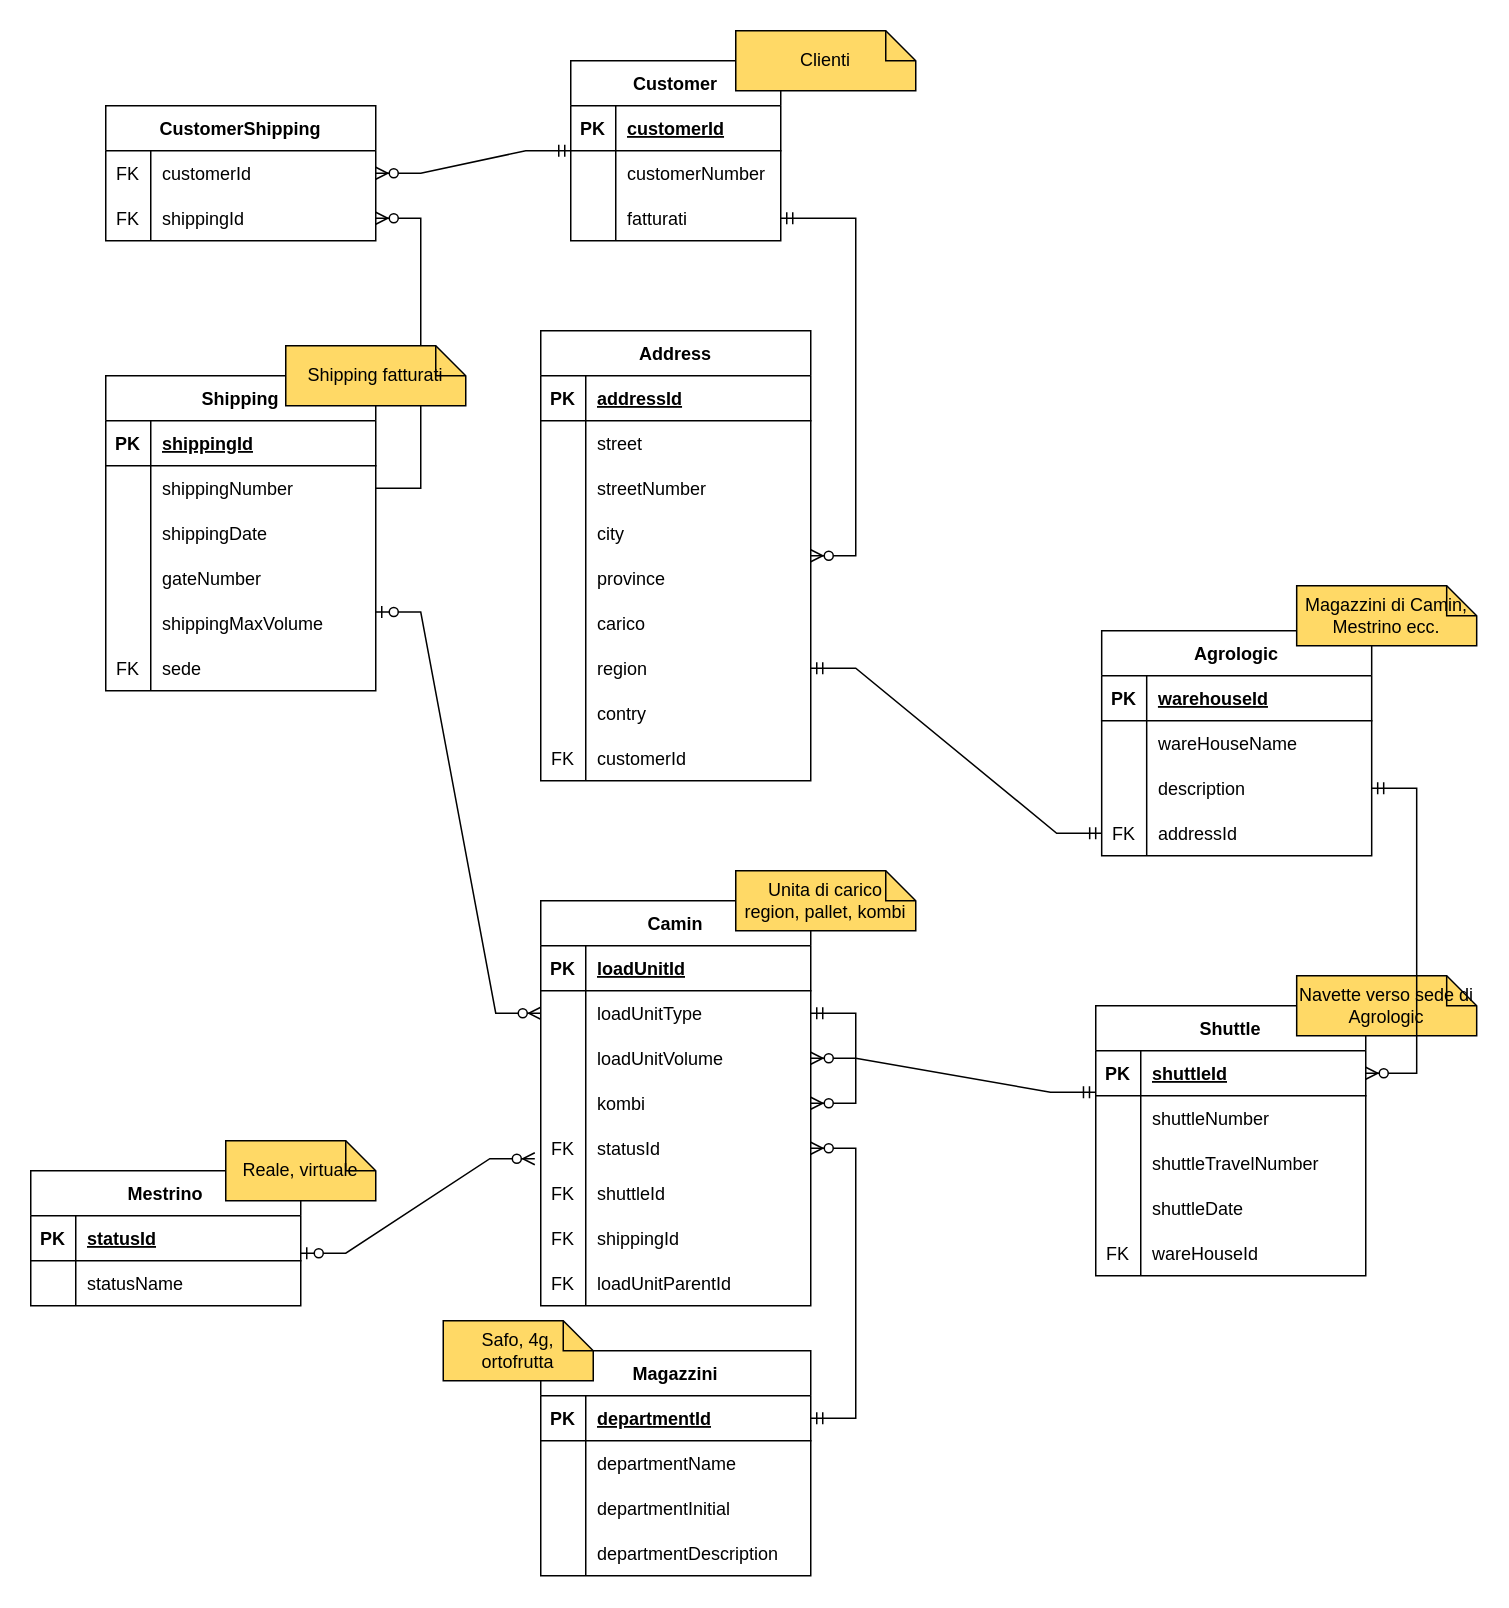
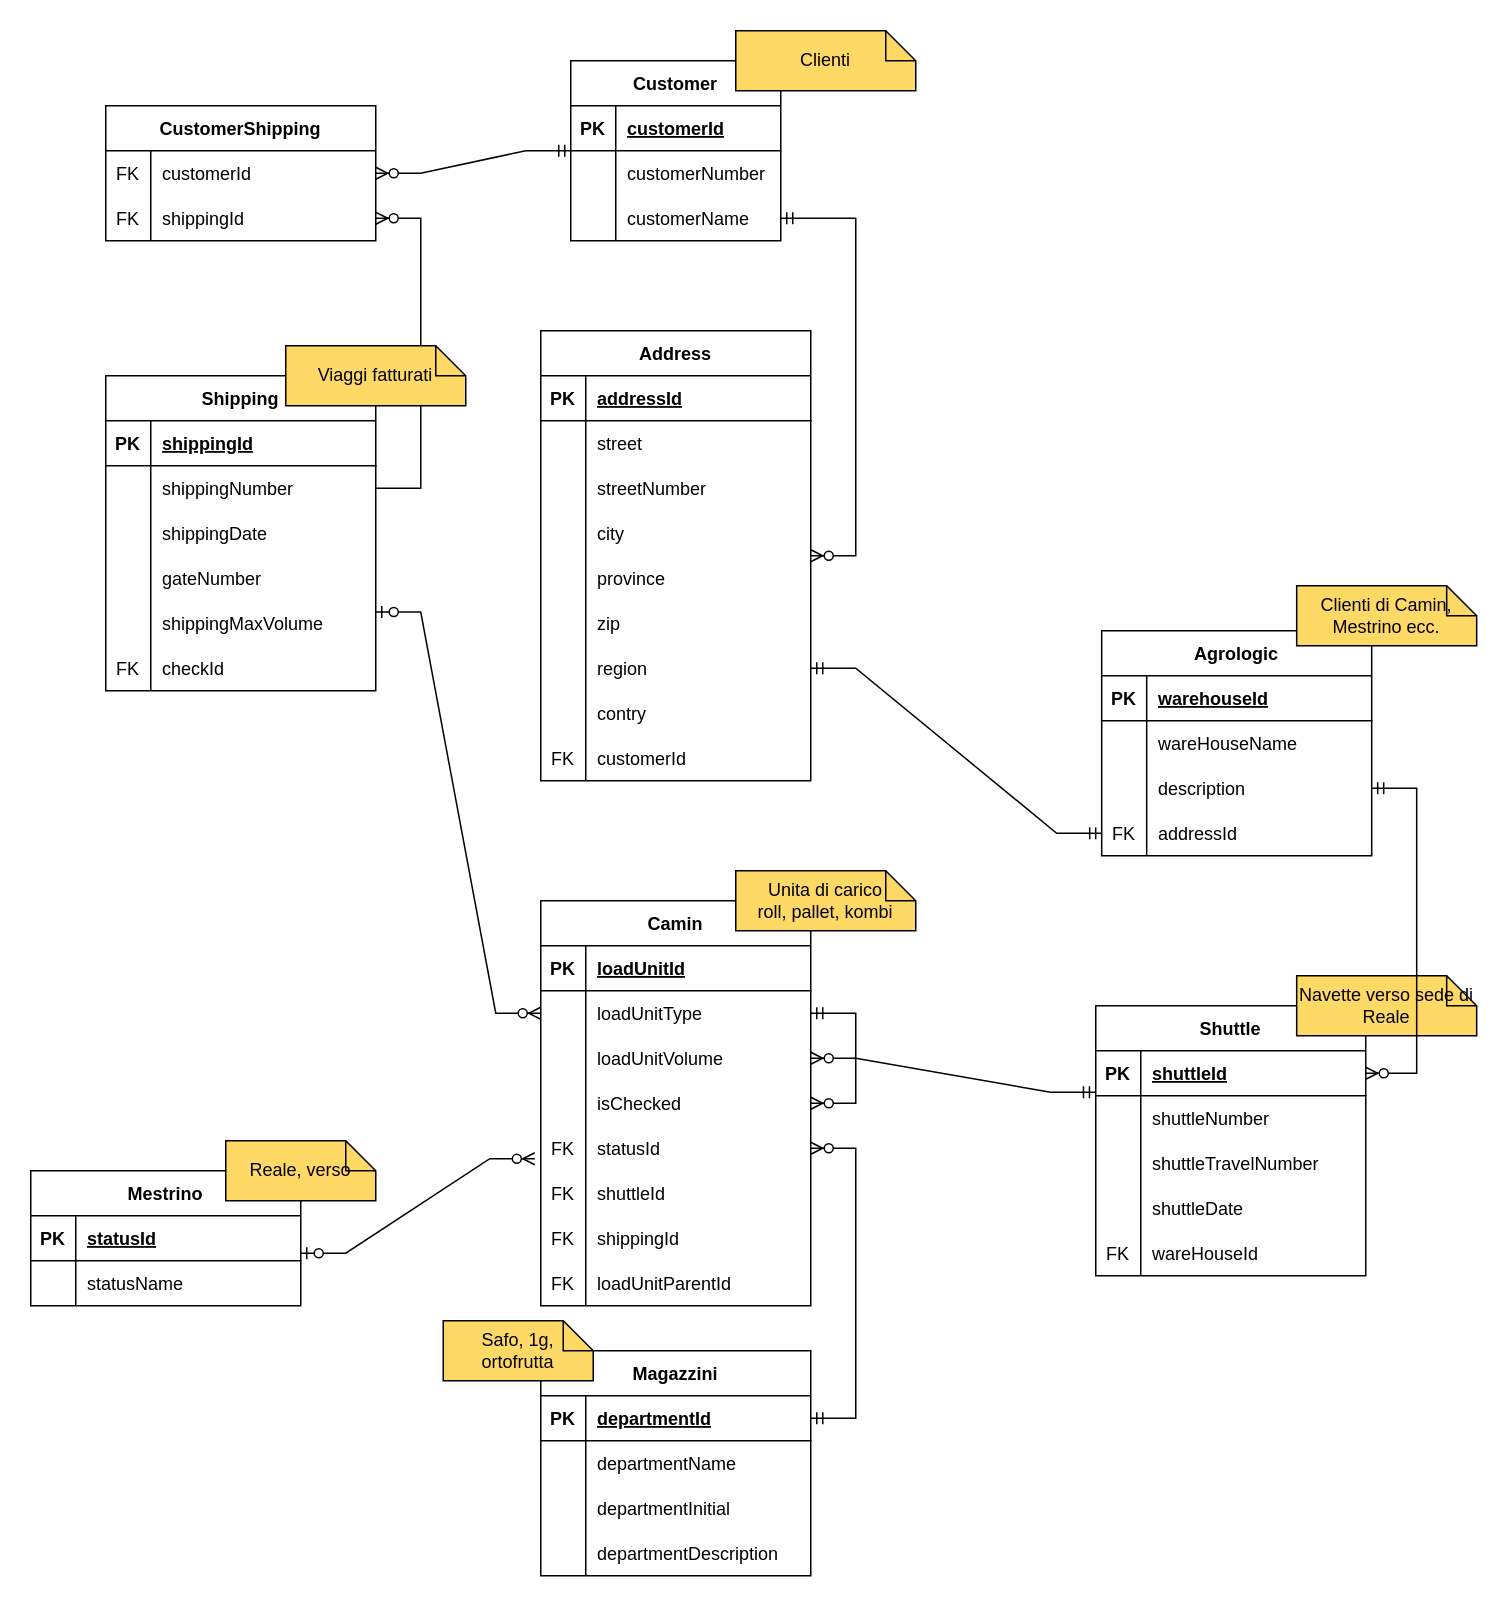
node "fatturati": label "fatturati" -> "customerName"
node "Shipping fatturati": label "Shipping fatturati" -> "Viaggi fatturati"
node "Magazzini di Camin, Mestrino ecc.": label "Magazzini di Camin, Mestrino ecc." -> "Clienti di Camin, Mestrino ecc."
node "carico": label "carico" -> "zip"
node "sede": label "sede" -> "checkId"
node "Unita di carico region, pallet, kombi": label "Unita di carico region, pallet, kombi" -> "Unita di carico roll, pallet, kombi"
node "Navette verso sede di Agrologic": label "Navette verso sede di Agrologic" -> "Navette verso sede di Reale"
node "kombi": label "kombi" -> "isChecked"
node "Reale, virtuale": label "Reale, virtuale" -> "Reale, verso"
node "Safo, 4g, ortofrutta": label "Safo, 4g, ortofrutta" -> "Safo, 1g, ortofrutta"
